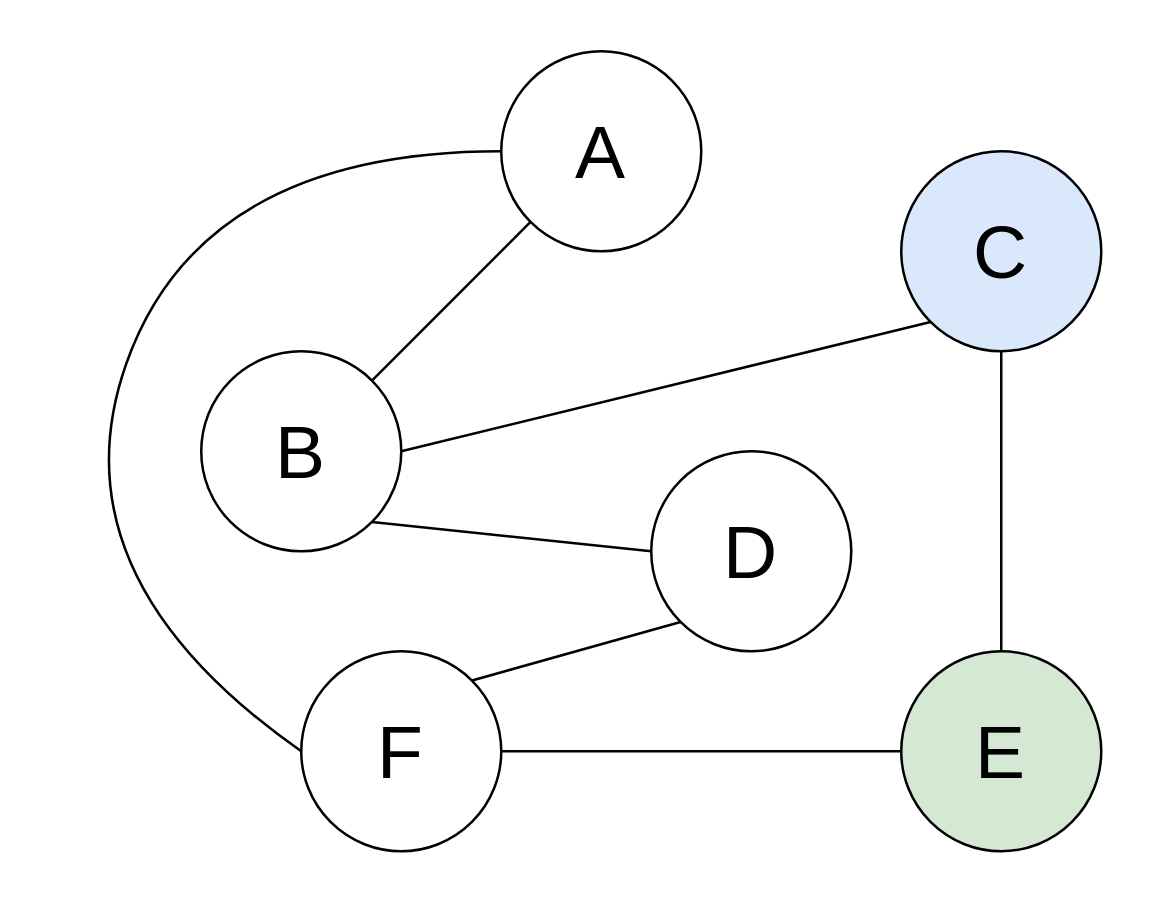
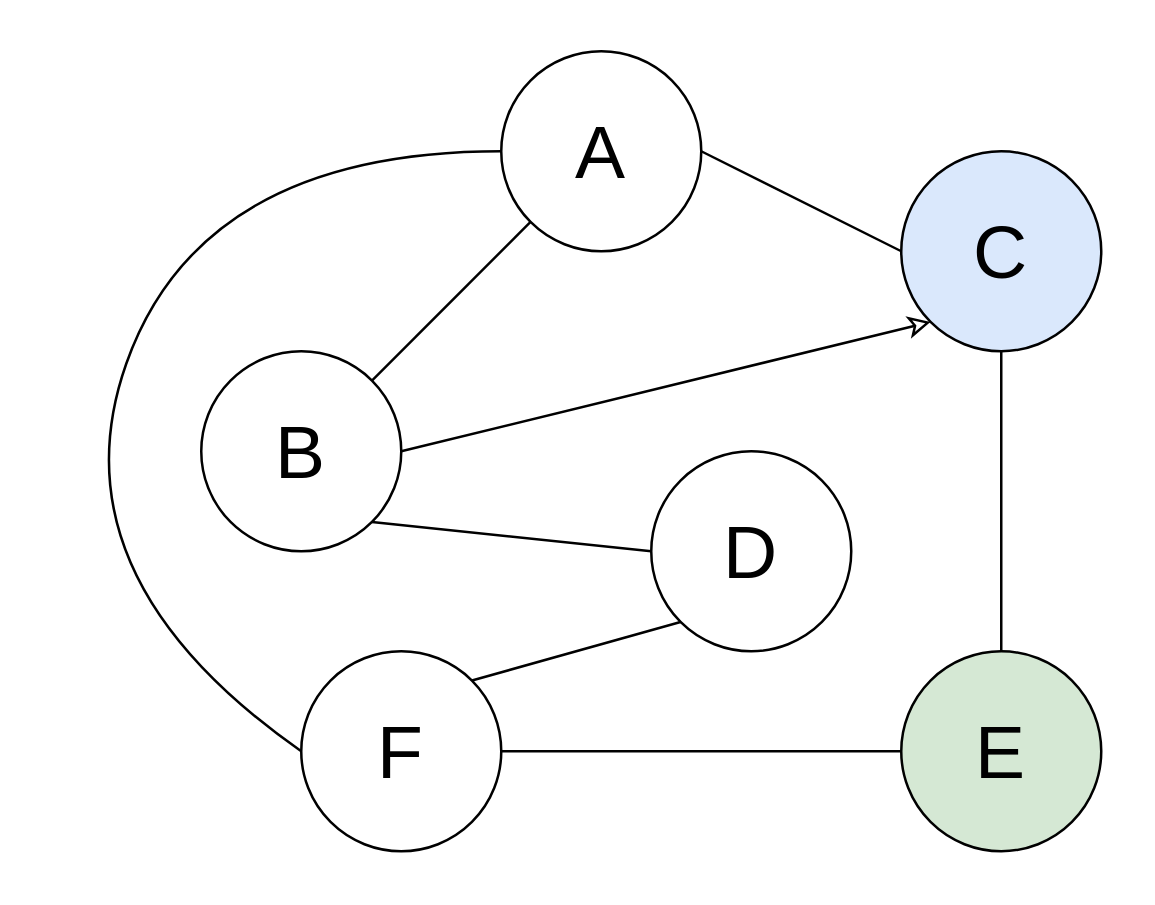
edge "A" -- "C": added
edge "C" -- "B": arrowhead none -> classic
